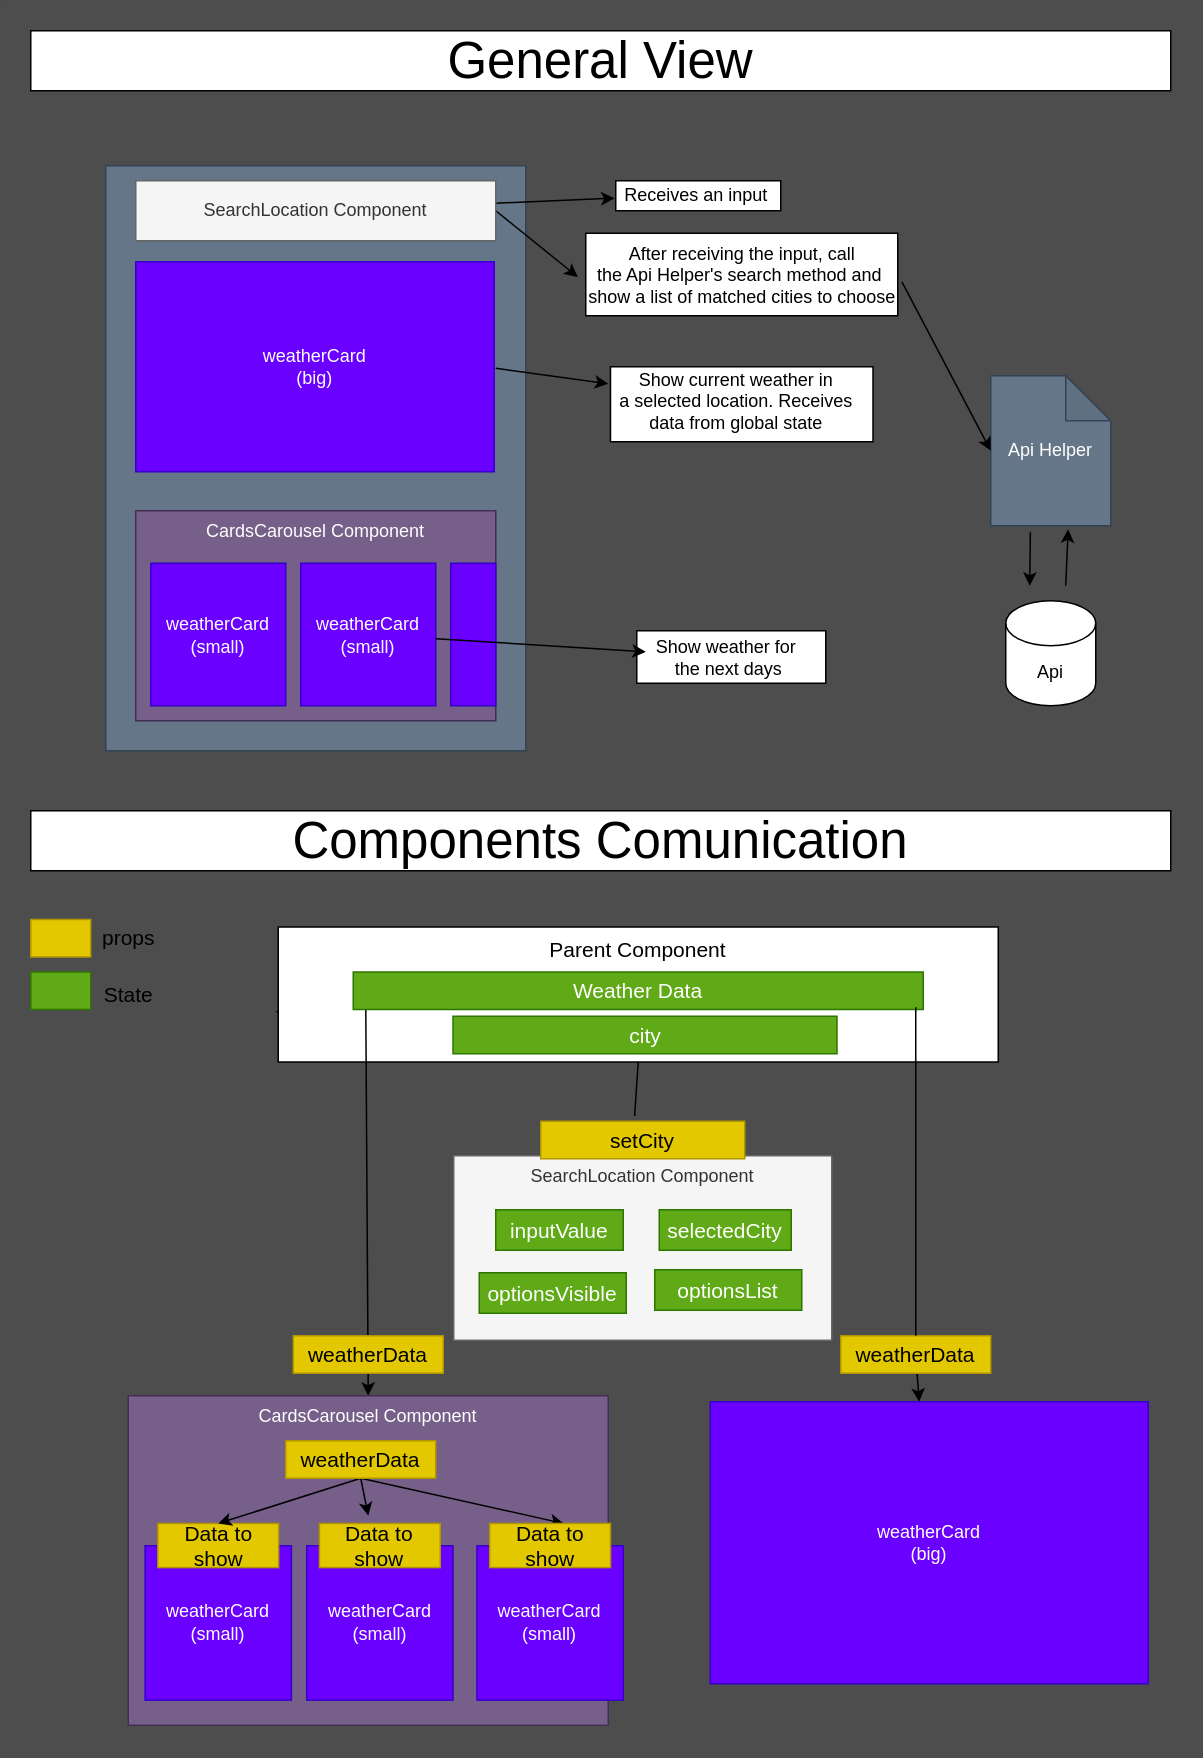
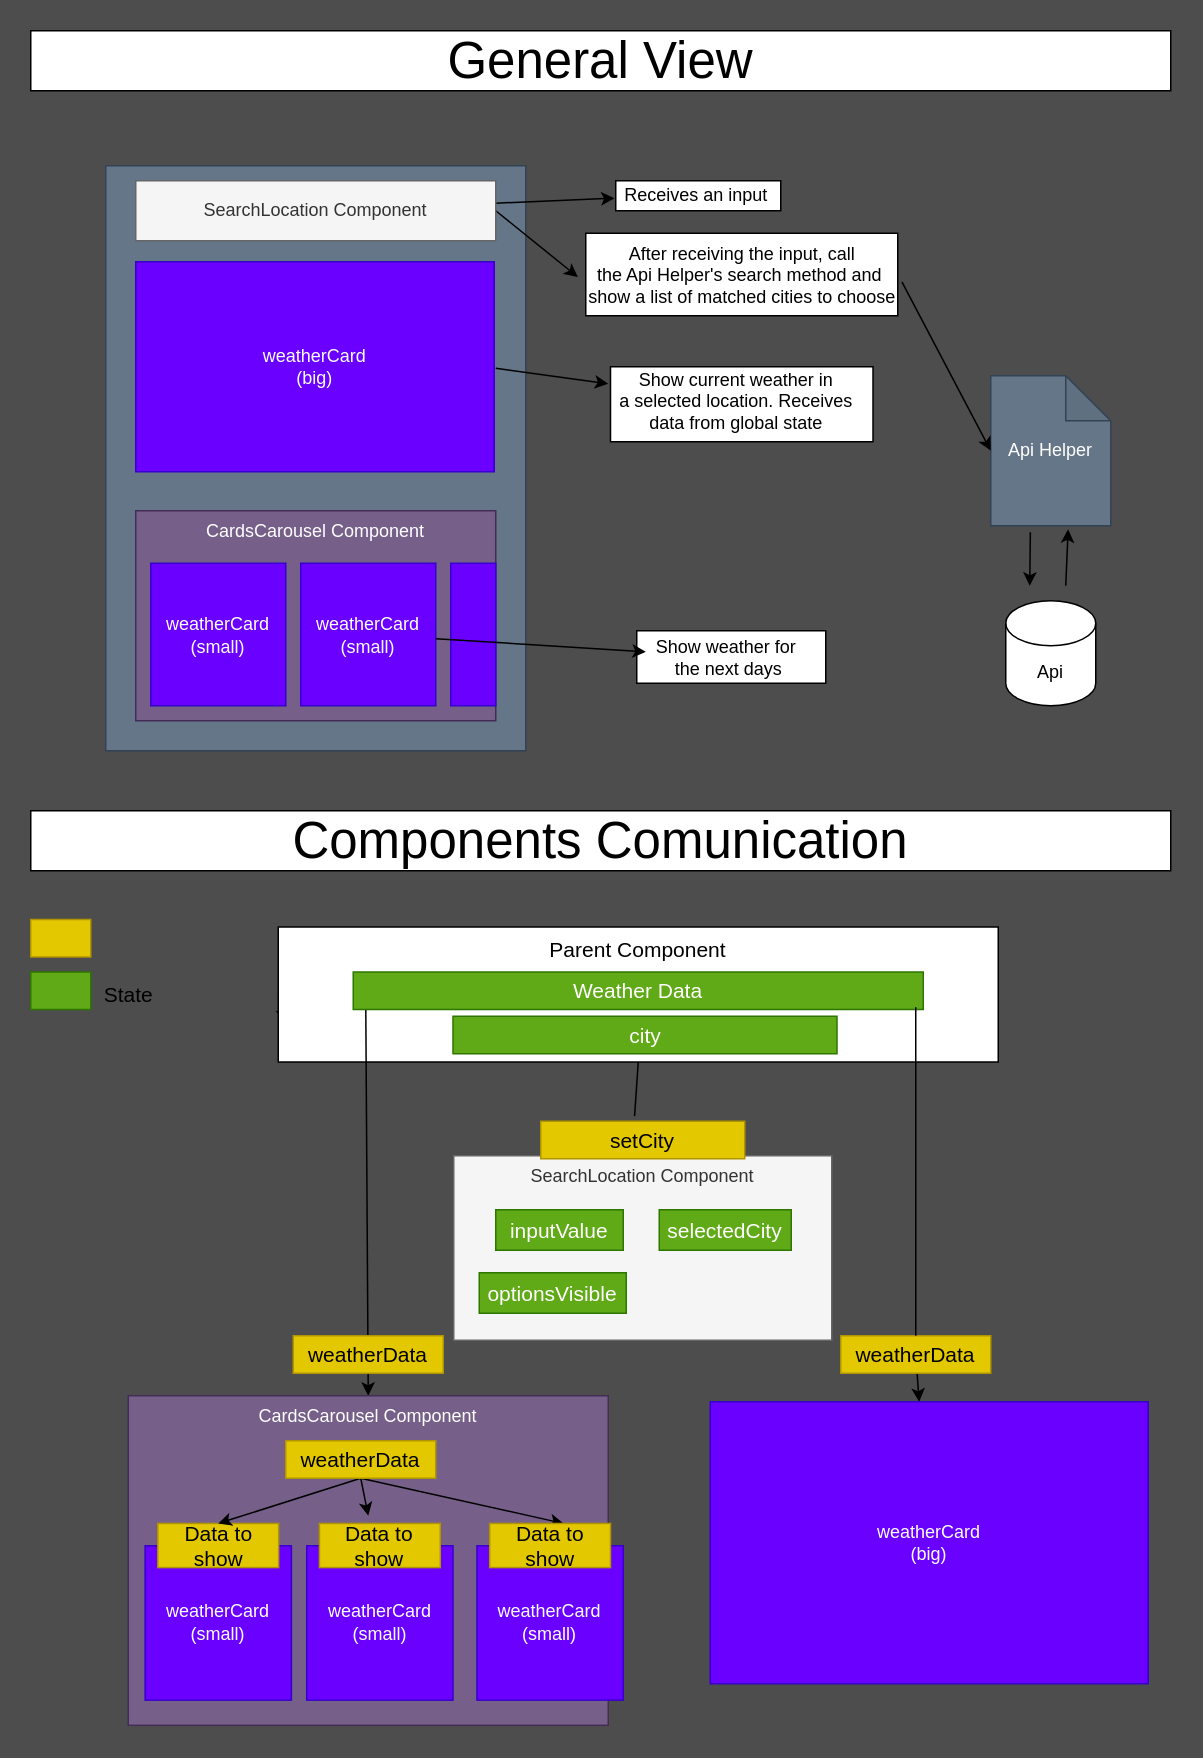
node "props": removed
node "optionsList": removed
